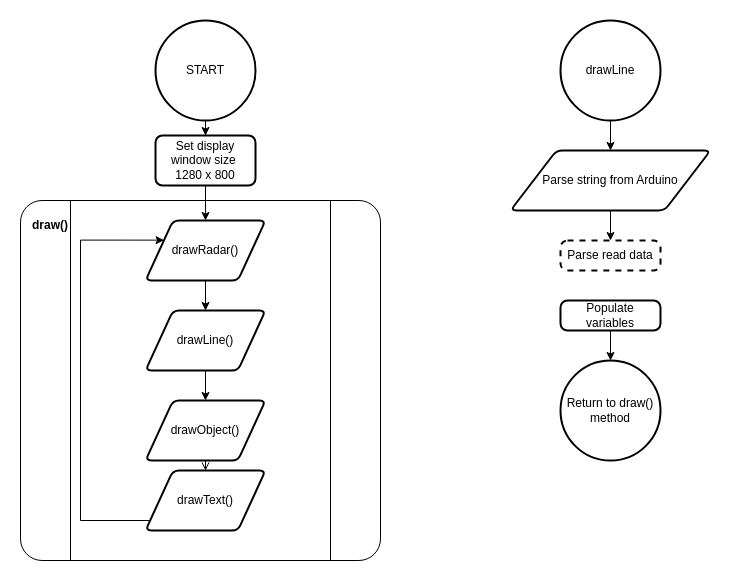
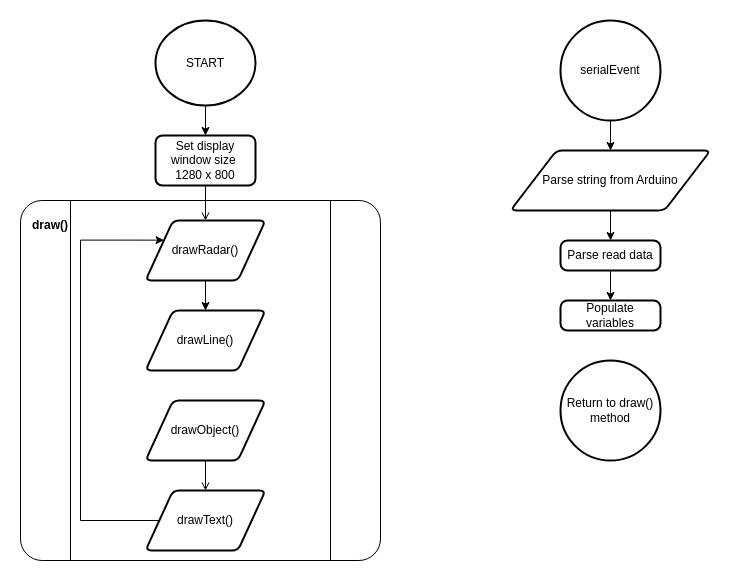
node "START": size 100x100 -> 100x85
node "drawLine": label "drawLine" -> "serialEvent"
edge "Set display window size 1280 x 800" -> "drawRadar()": arrowhead classic -> open
node "Parse read data": style dashed -> solid
edge "Parse read data" -> "Populate variables": added
edge "Populate variables" -> "Return to draw() method": removed
edge "drawLine()" -> "drawObject()": removed
node "drawText()": moved (206, 501) -> (206, 521)
